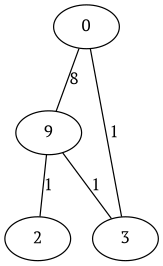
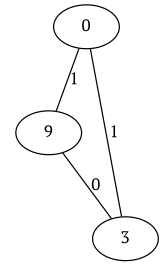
edge "0" -- "9": label "8" -> "1"
edge "9" -- "3": label "1" -> "0"
node "2": removed
